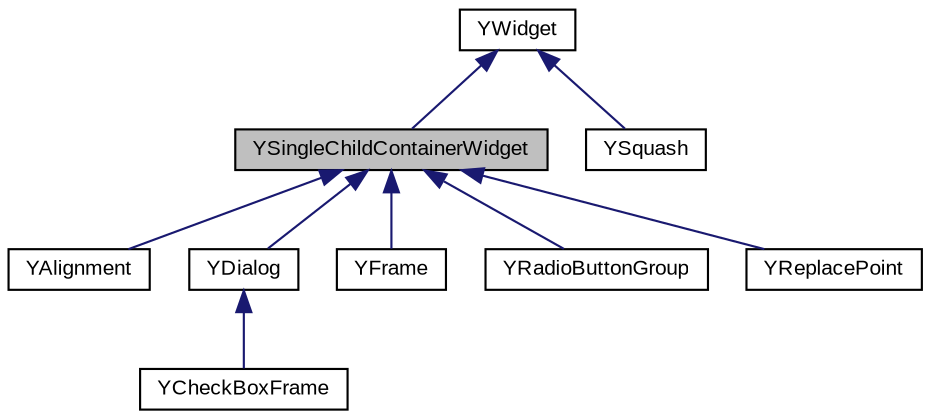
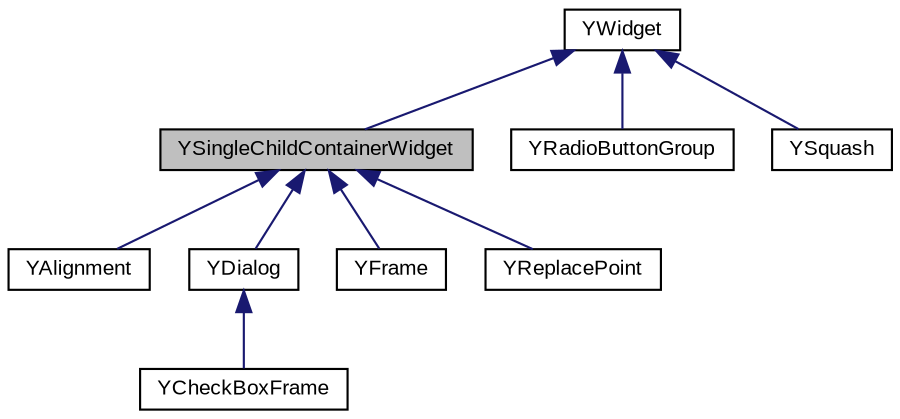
edge "YRadioButtonGroup" -> "YSingleChildContainerWidget": now "YRadioButtonGroup" -> "YWidget"
